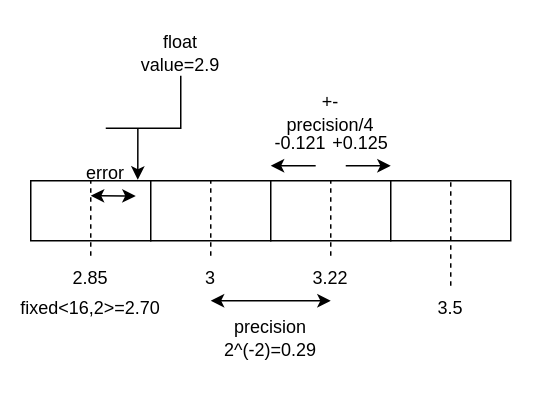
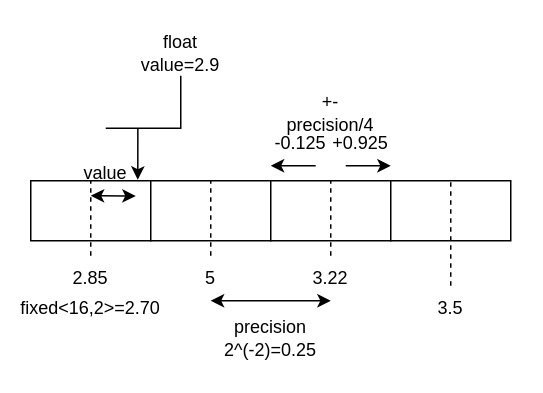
node "-0.121": label "-0.121" -> "-0.125"
node "+0.125": label "+0.125" -> "+0.925"
node "error": label "error" -> "value"
node "3": label "3" -> "5"
node "precision 2^(-2)=0.29": label "precision 2^(-2)=0.29" -> "precision 2^(-2)=0.25"
